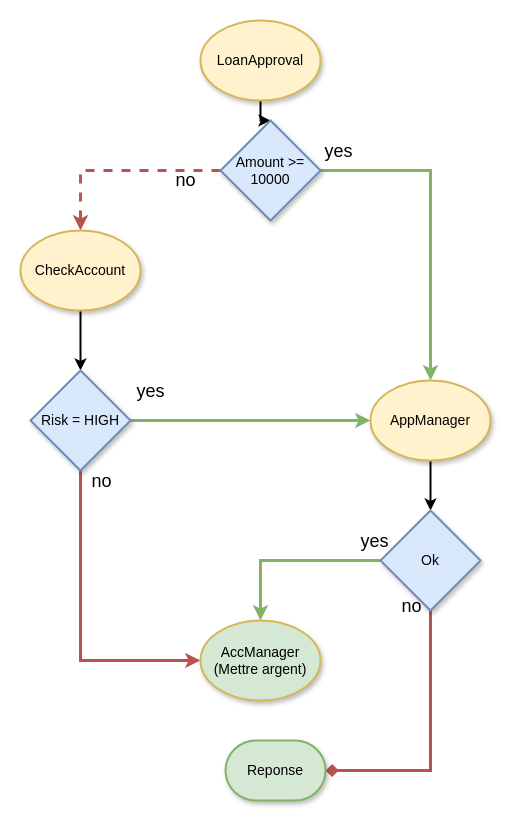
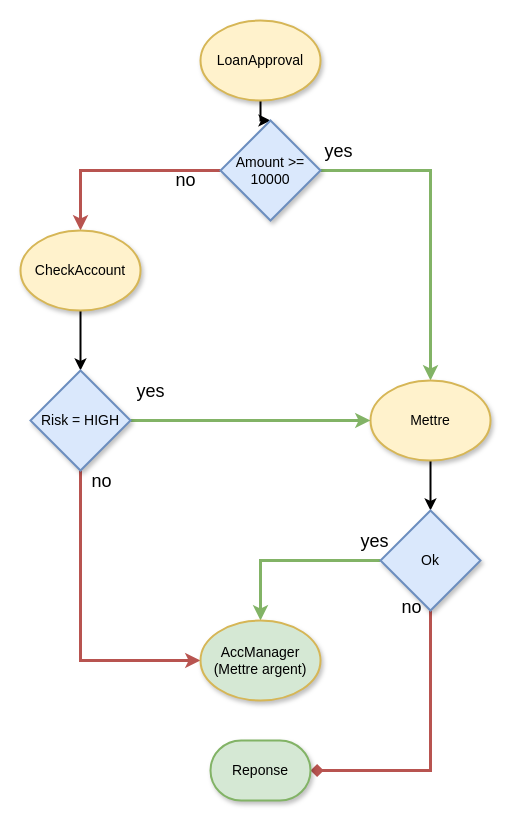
edge "Amount >= 10000" -> "CheckAccount": style dashed -> solid
node "AppManager": label "AppManager" -> "Mettre"
node "Reponse": moved (276, 771) -> (261, 771)
